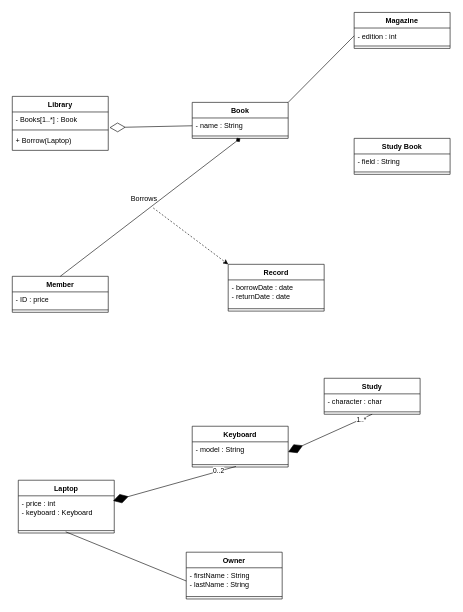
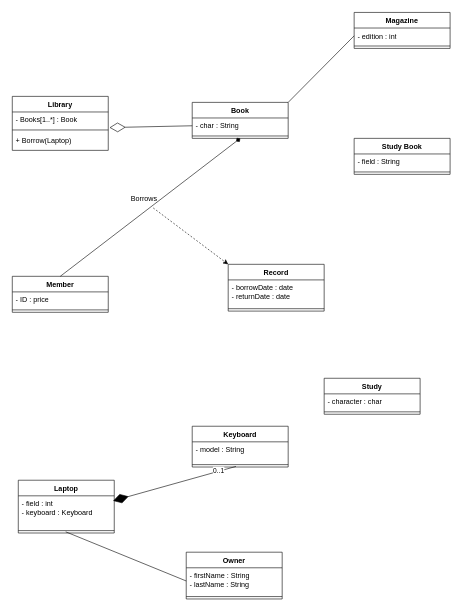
node "- name : String": label "- name : String" -> "- char : String"
edge "Study" -> "- model : String": removed, label "1..*"
node "0..2": label "0..2" -> "0..1"
node "- price : int - keyboard : Keyboard": label "- price : int - keyboard : Keyboard" -> "- field : int - keyboard : Keyboard"
